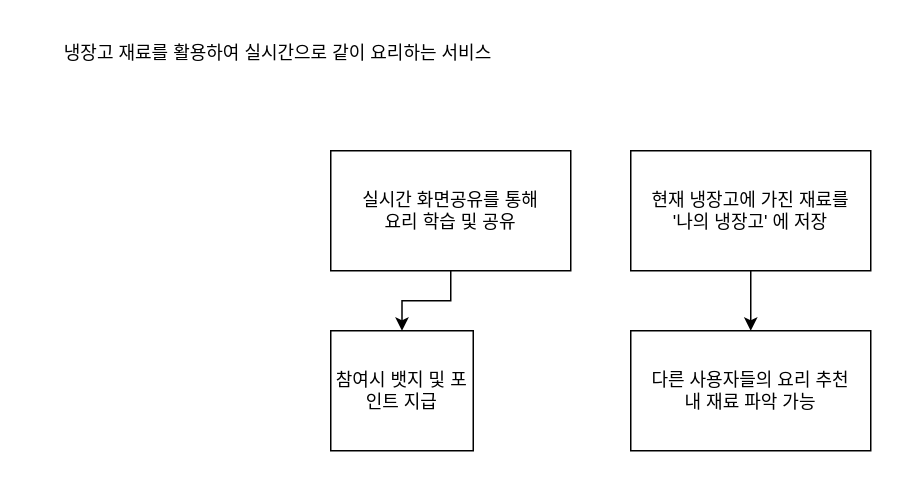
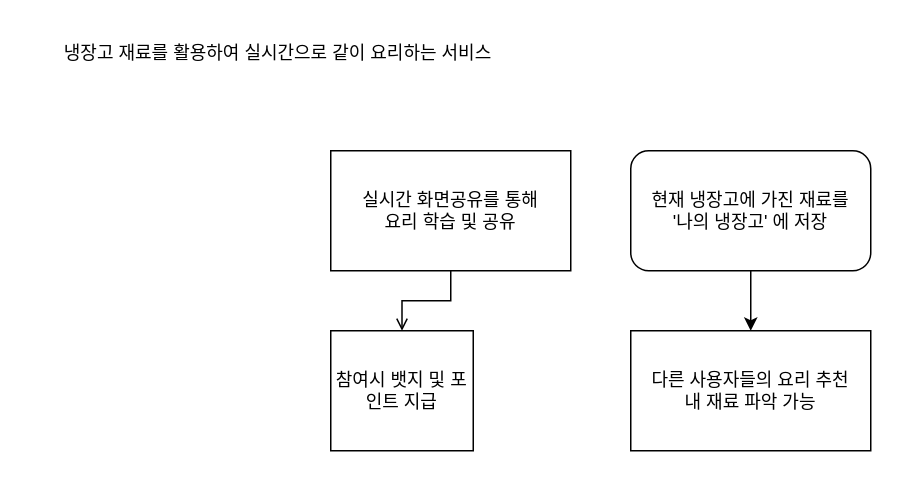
node "현재 냉장고에 가진 재료를 '나의 냉장고' 에 저장": shape rectangle -> rounded rectangle
edge "실시간 화면공유를 통해 요리 학습 및 공유" -> "참여시 뱃지 및 포인트 지급": arrowhead classic -> open
